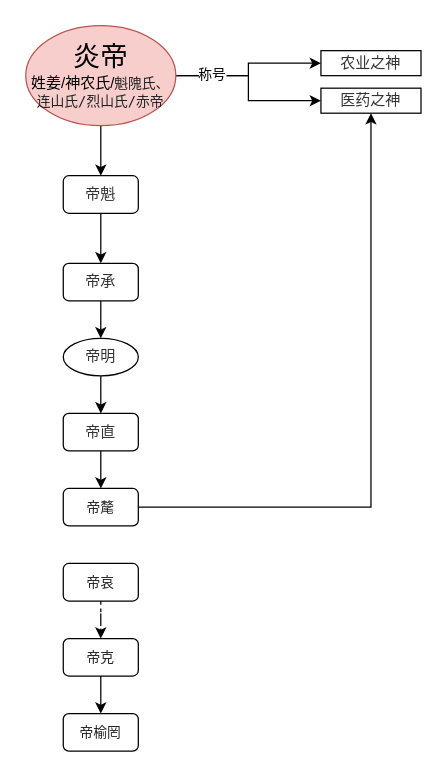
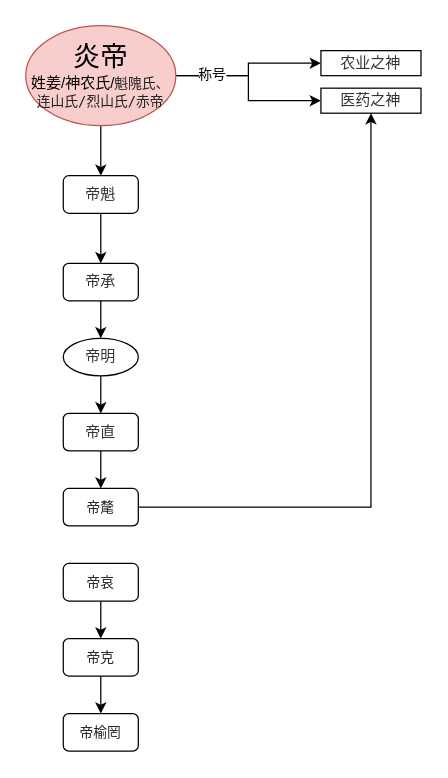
edge "帝哀" -> "帝克": style dashed -> solid
